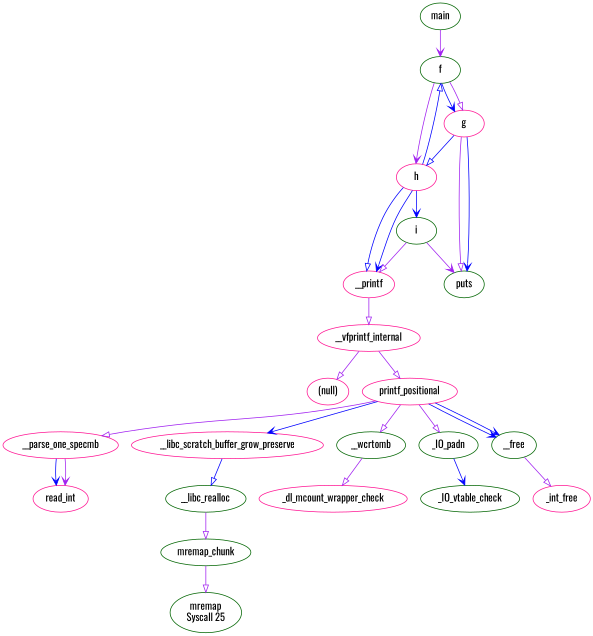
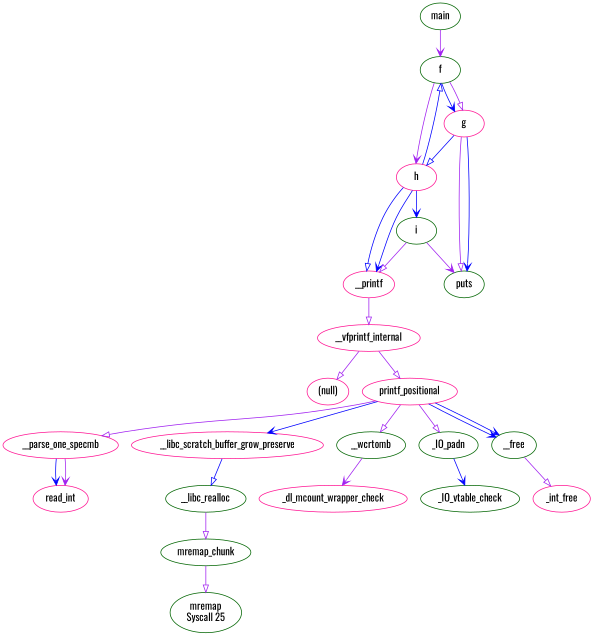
edge "__wcrtomb" -> "_dl_mcount_wrapper_check": arrowhead onormal -> vee
